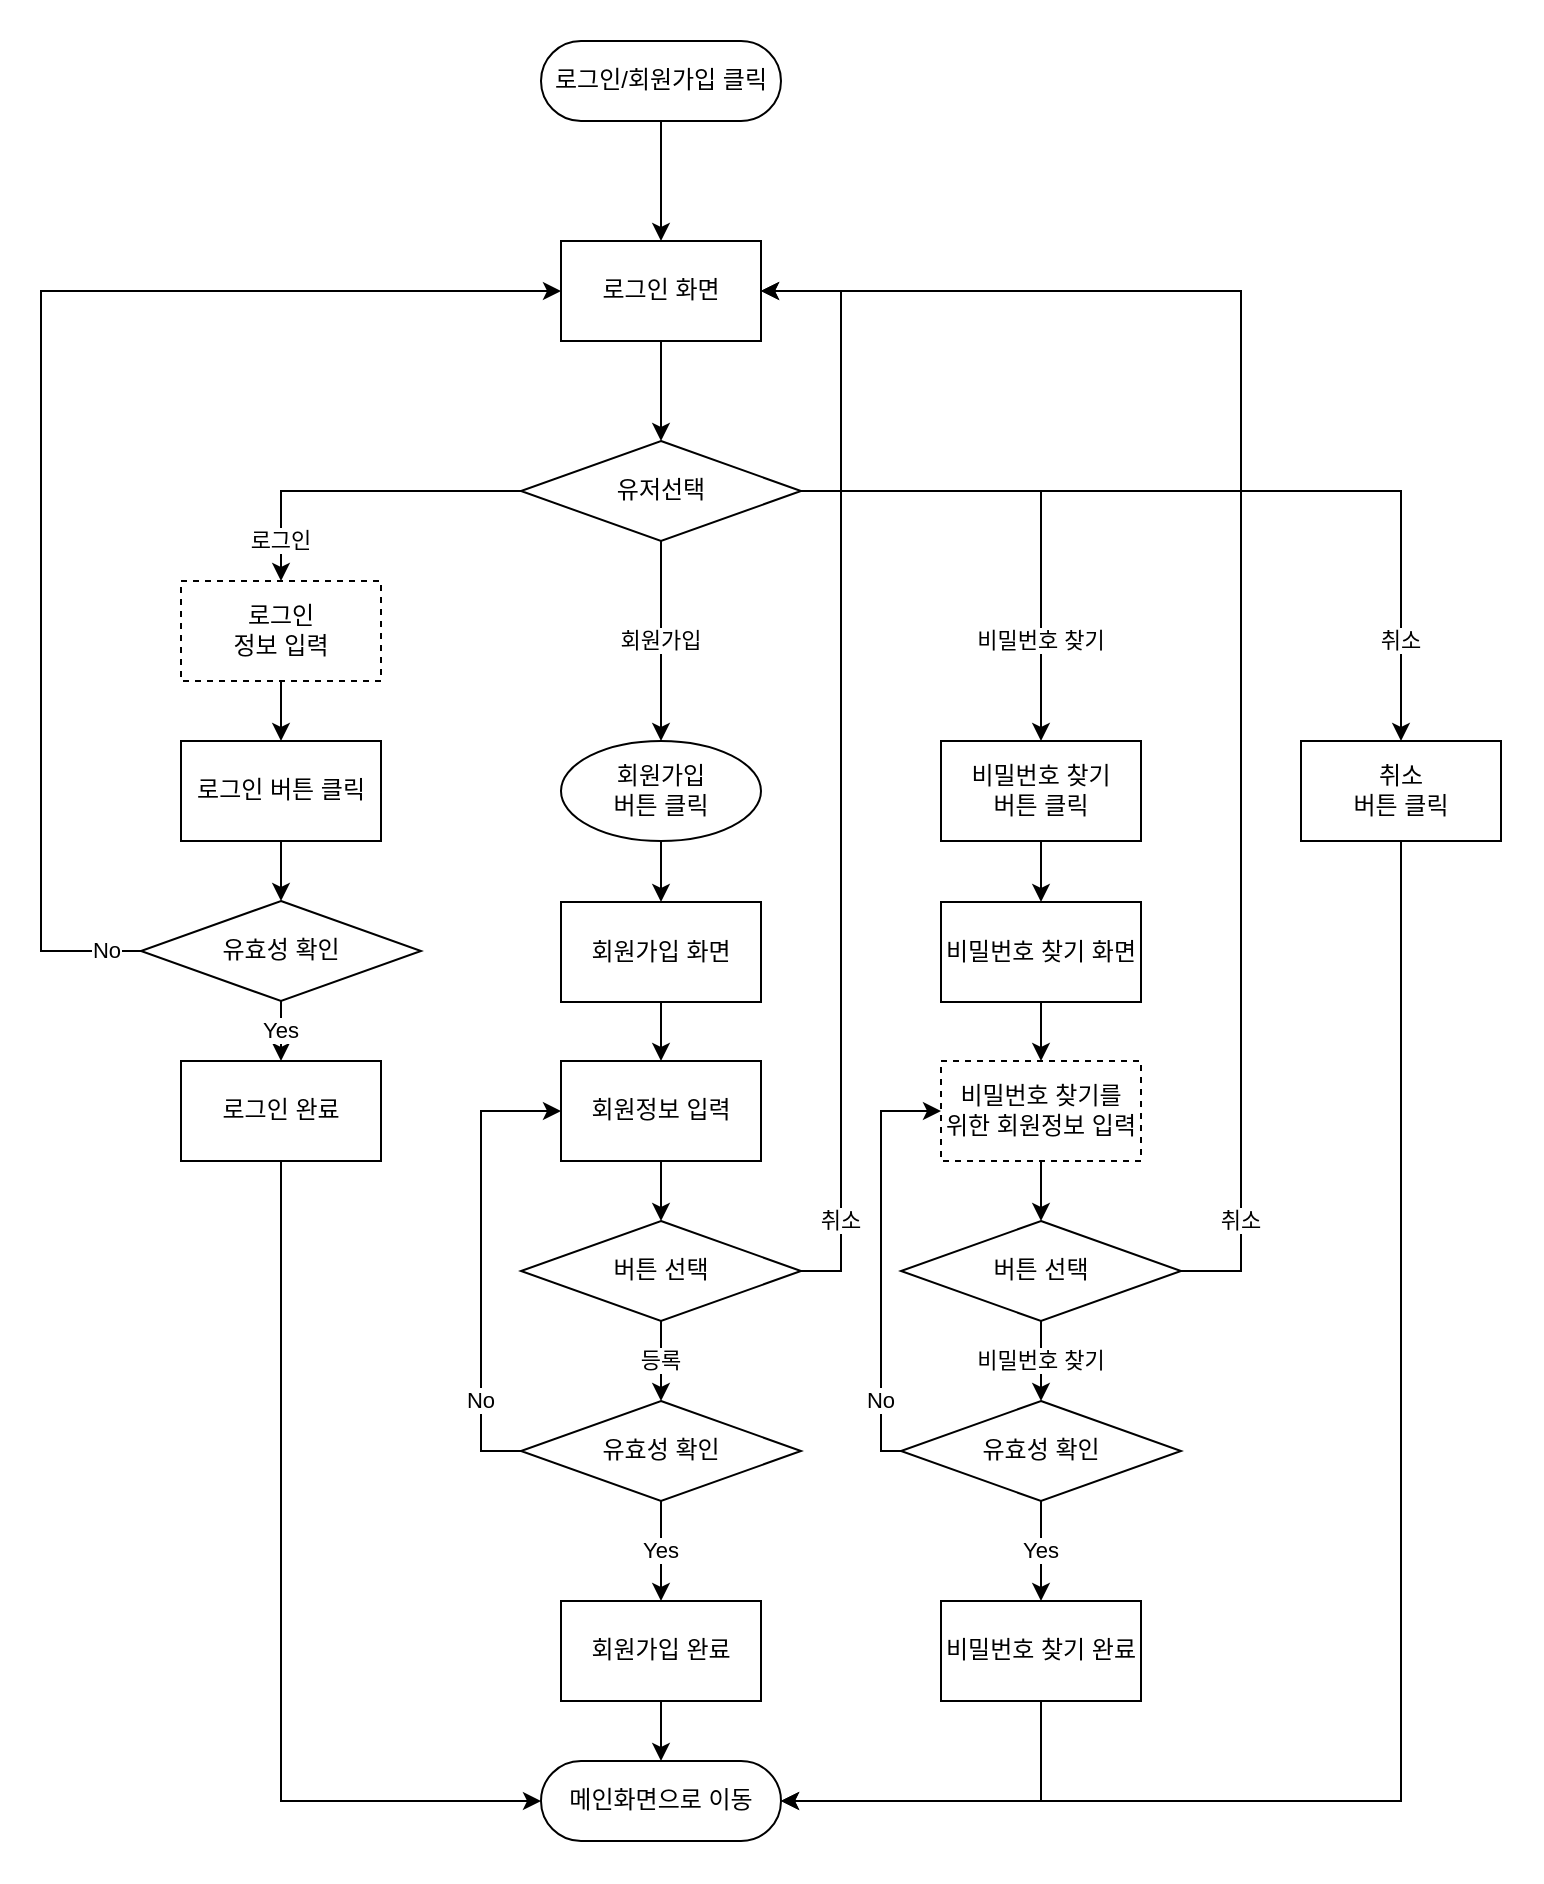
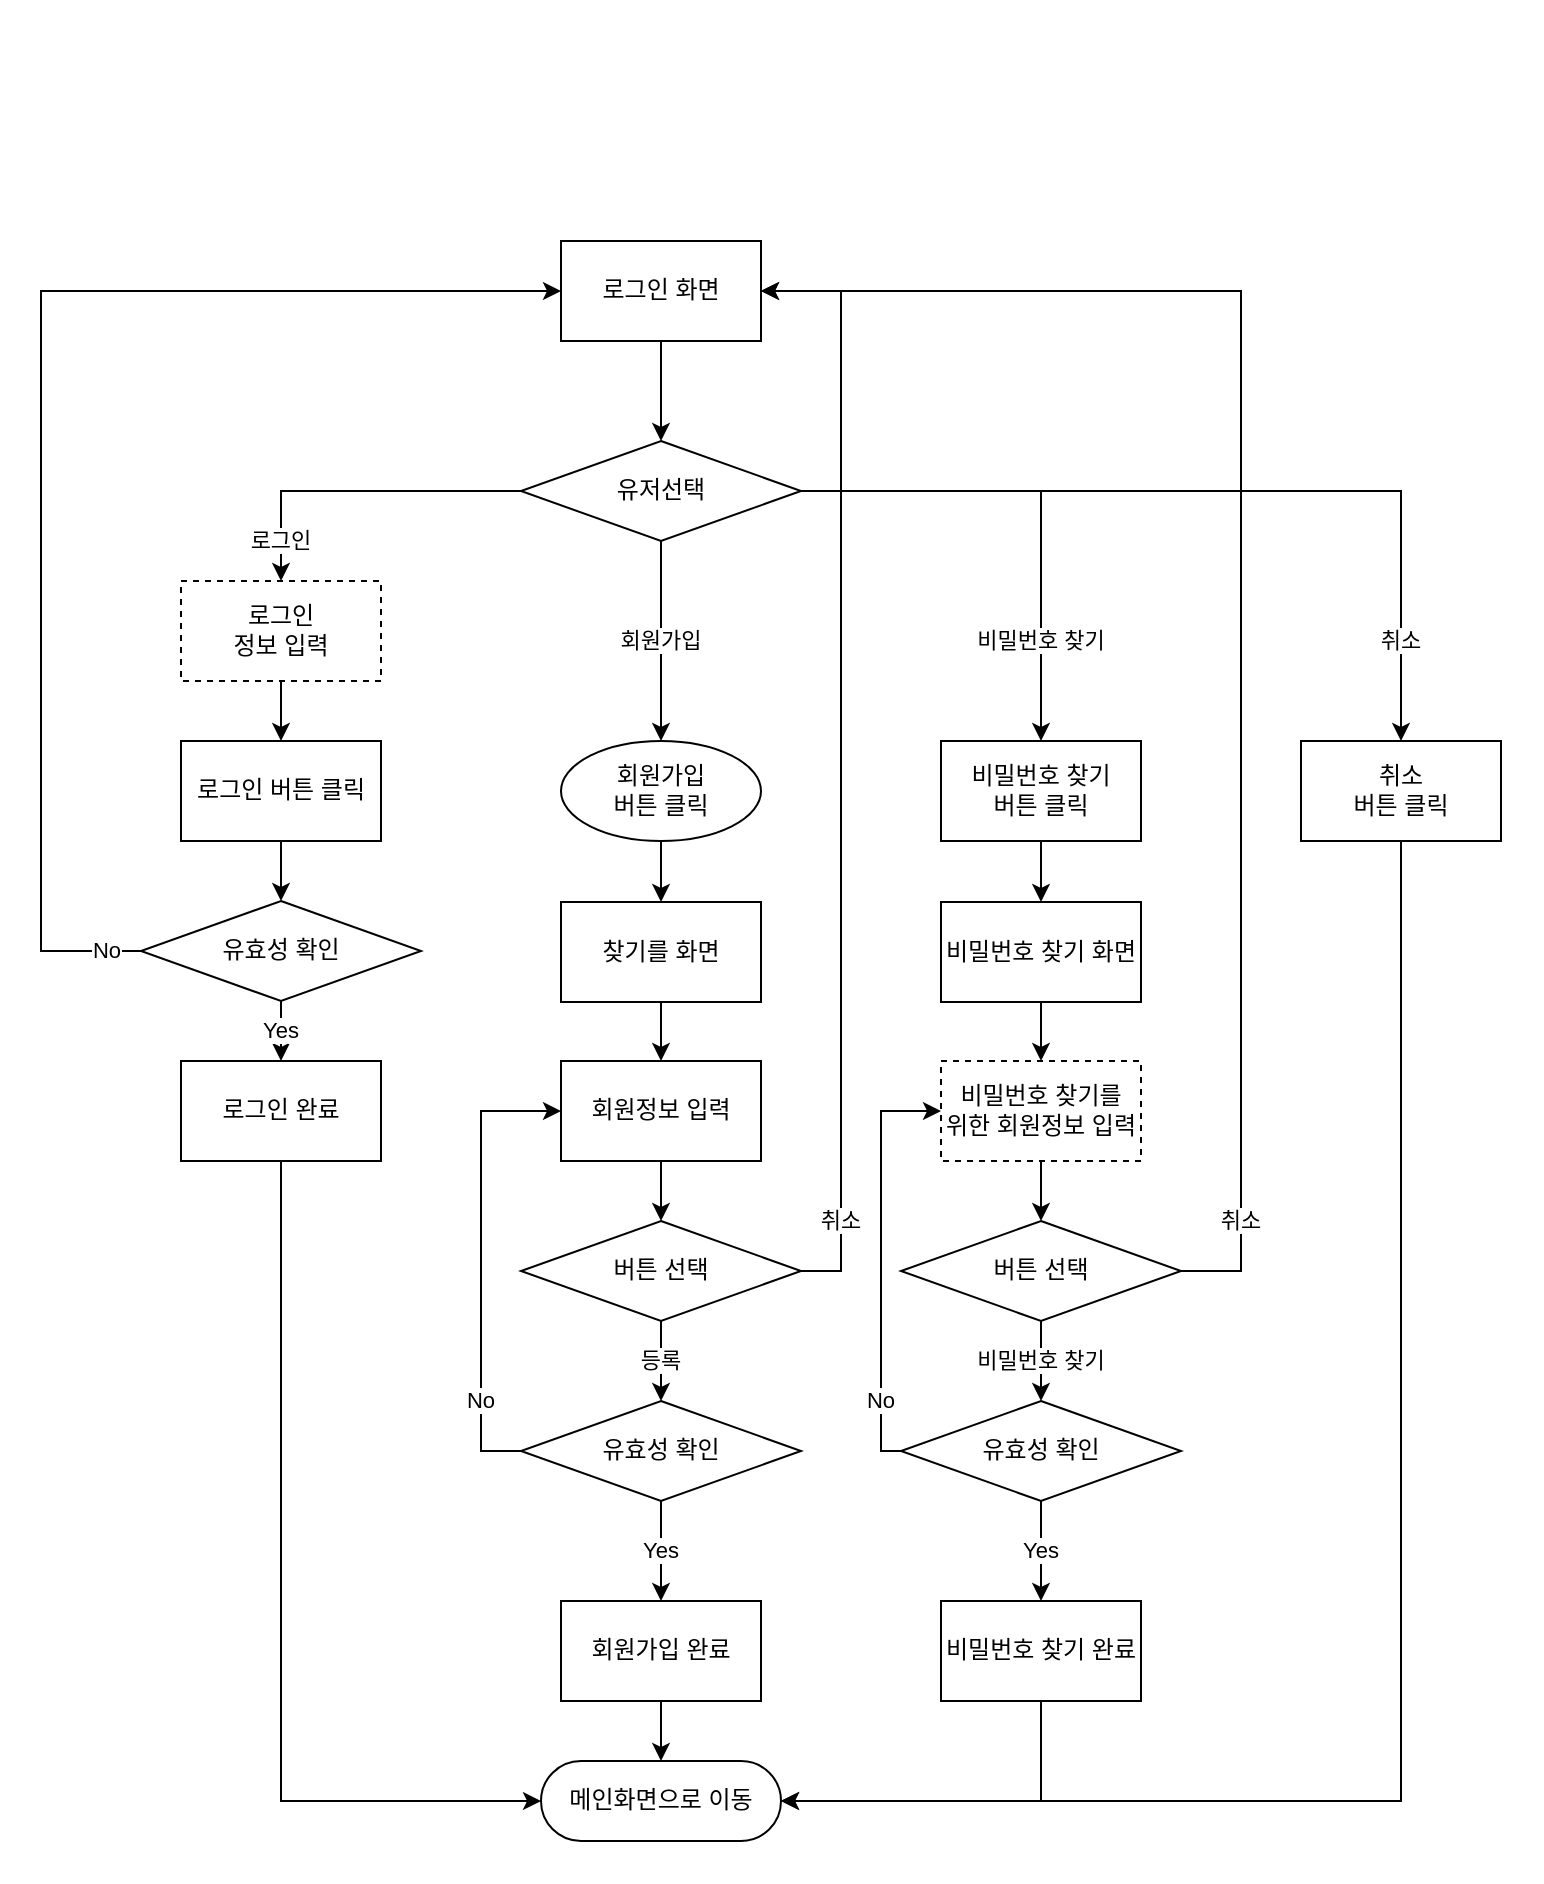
node "로그인/회원가입 클릭": removed
edge "로그인/회원가입 클릭" -> "로그인 화면": removed
node "회원가입 화면": label "회원가입 화면" -> "찾기를 화면"
